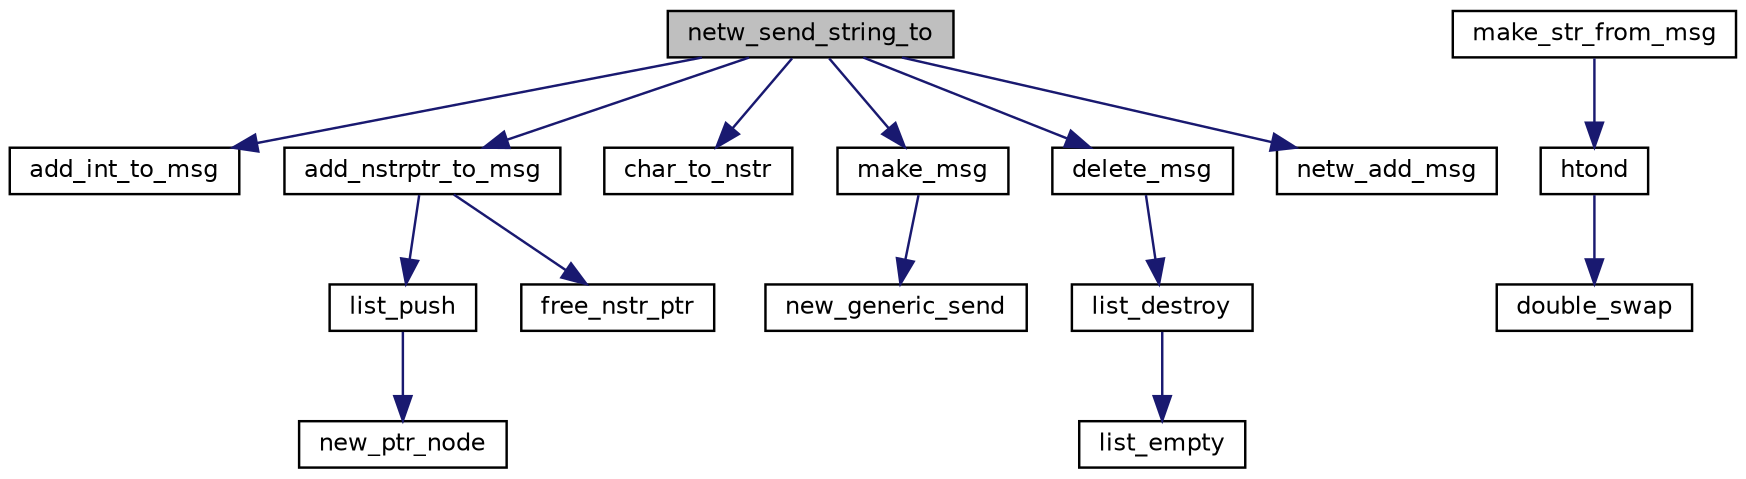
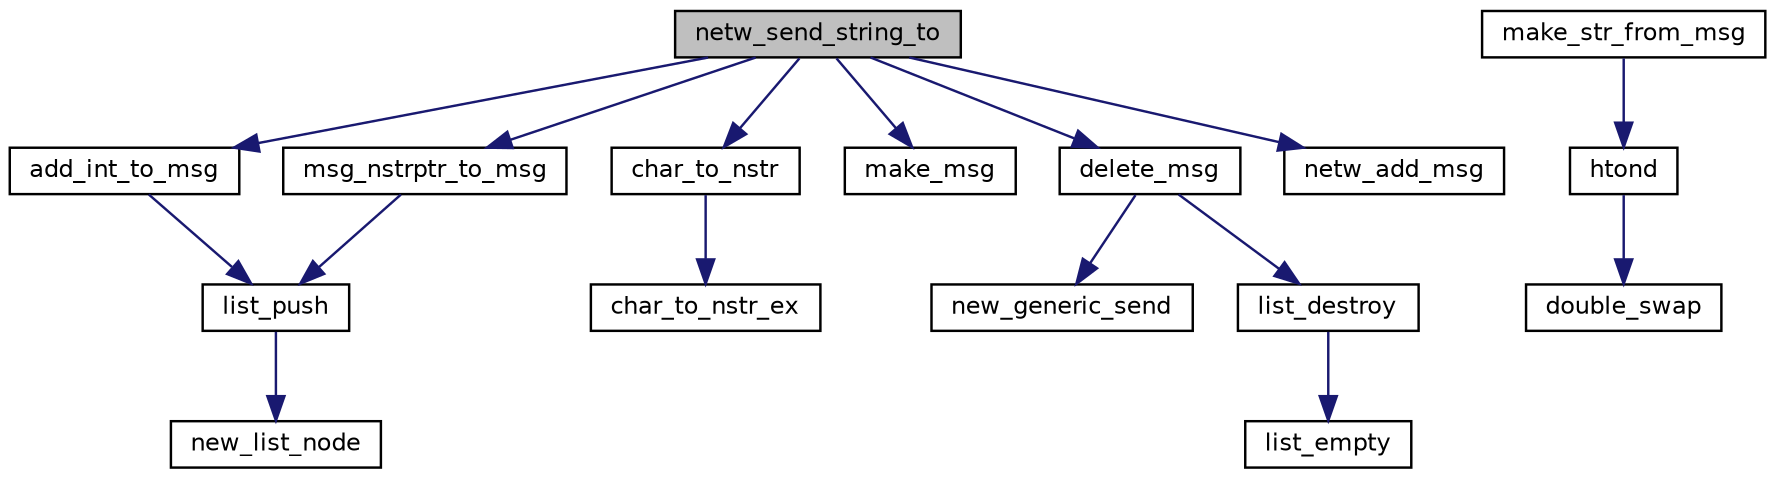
node "add_nstrptr_to_msg": label "add_nstrptr_to_msg" -> "msg_nstrptr_to_msg"
edge "make_msg" -> "new_generic_send": now "delete_msg" -> "new_generic_send"
edge "add_int_to_msg" -> "list_push": added
node "free_nstr_ptr": removed
node "char_to_nstr_ex": added
node "new_ptr_node": label "new_ptr_node" -> "new_list_node"
